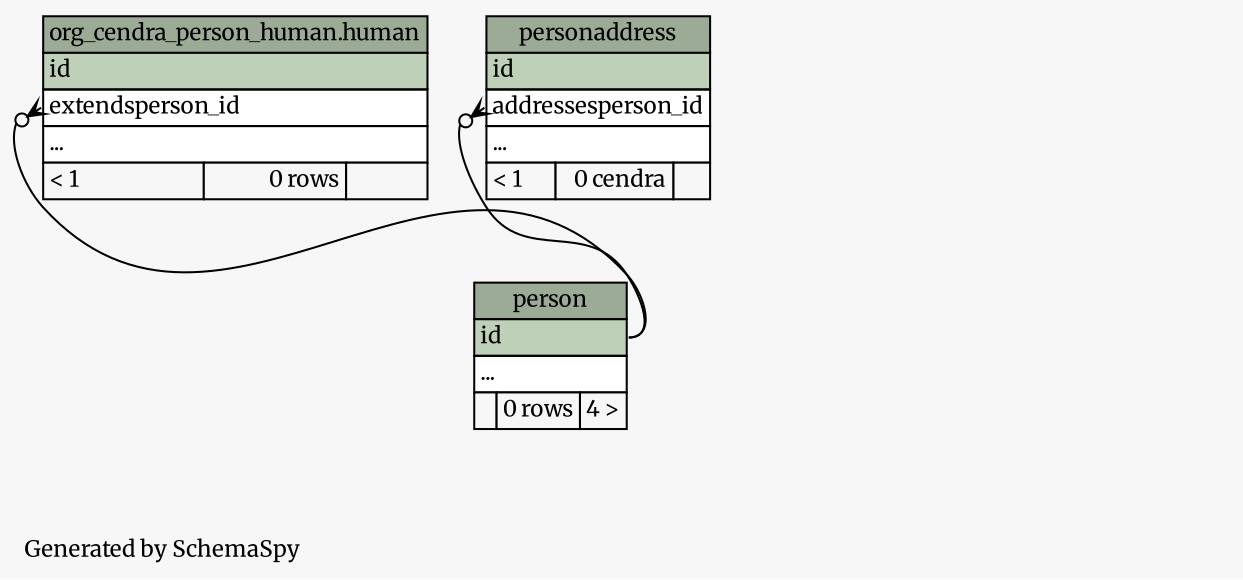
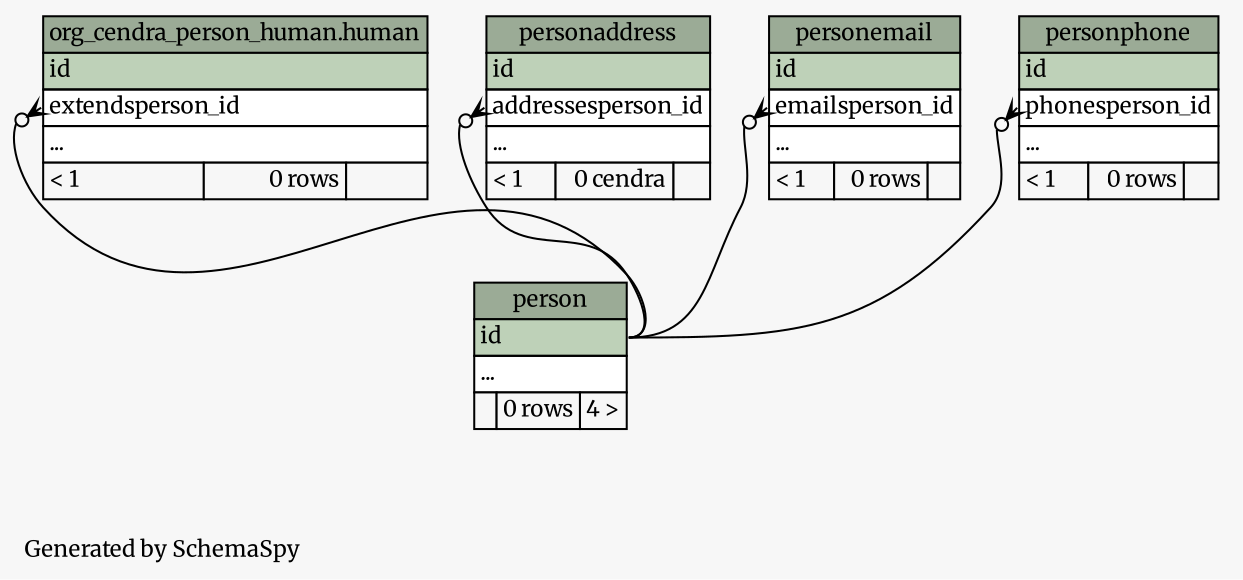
node "personemail": added
node "personphone": added
